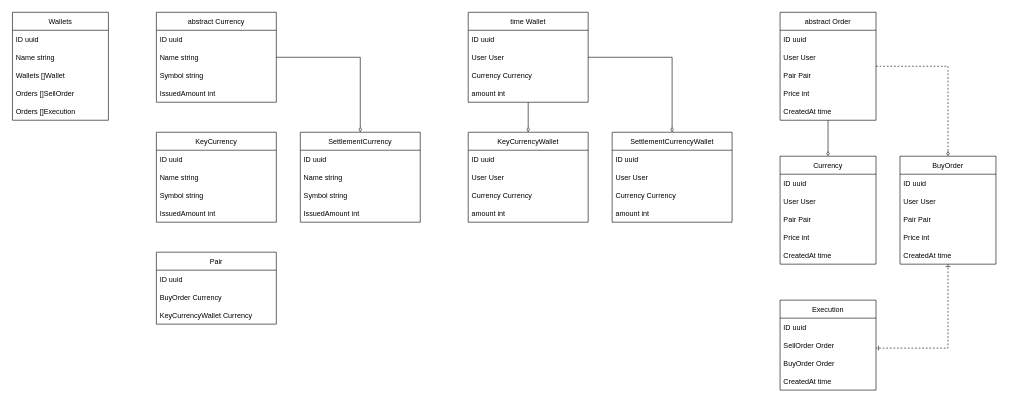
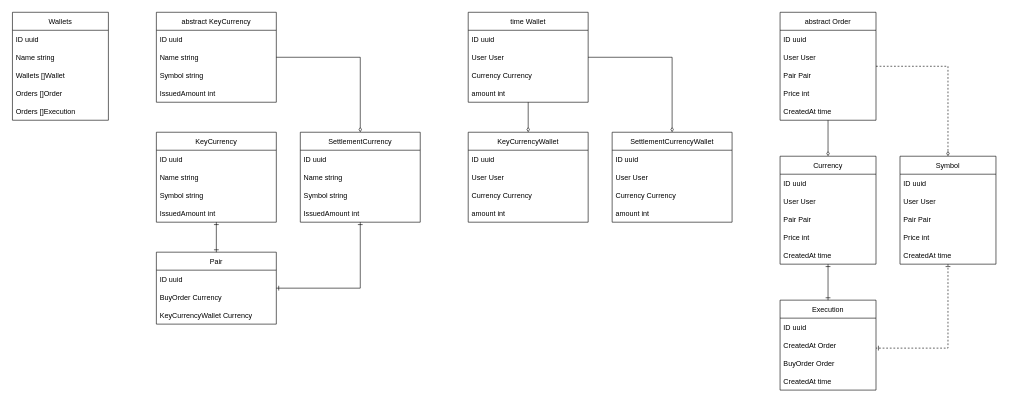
node "abstract Currency": label "abstract Currency" -> "abstract KeyCurrency"
node "Orders []SellOrder": label "Orders []SellOrder" -> "Orders []Order"
node "BuyOrder": label "BuyOrder" -> "Symbol"
edge "KeyCurrency" -- "Pair": added
edge "SettlementCurrency" -- "Pair": added
edge "Currency" -- "Execution": added
node "SellOrder Order": label "SellOrder Order" -> "CreatedAt Order"
